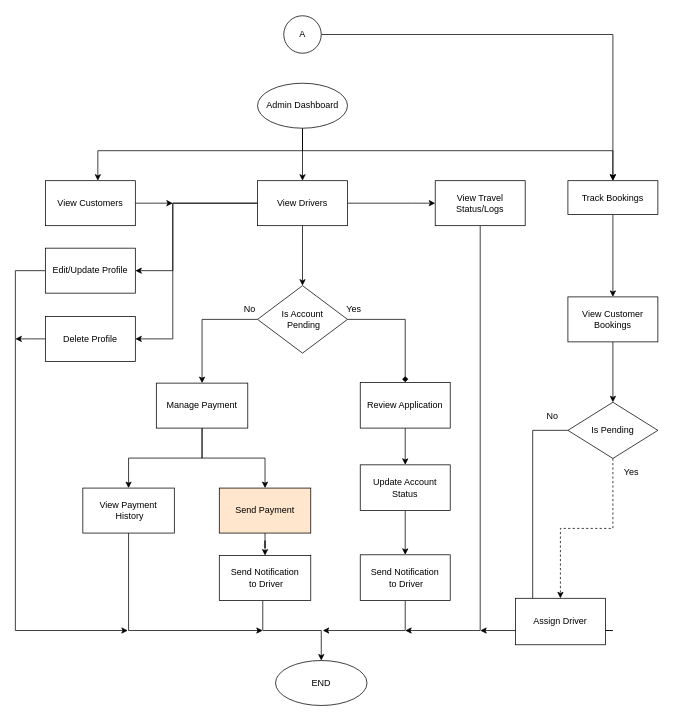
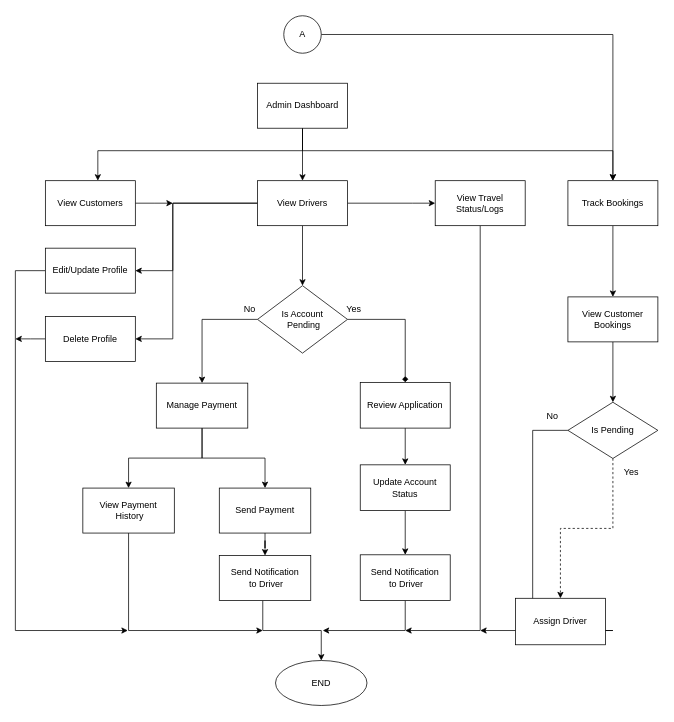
node "Admin Dashboard": shape ellipse -> rectangle
node "Track Bookings": size 90x34 -> 90x45
node "Send Payment": fillcolor #ffe6cc -> #ffffff
